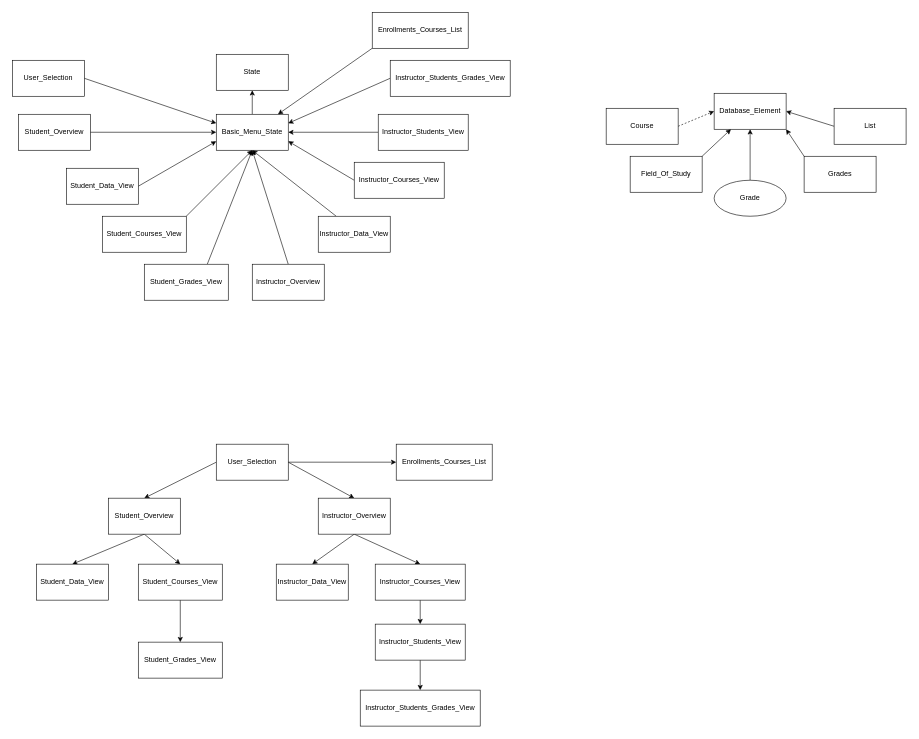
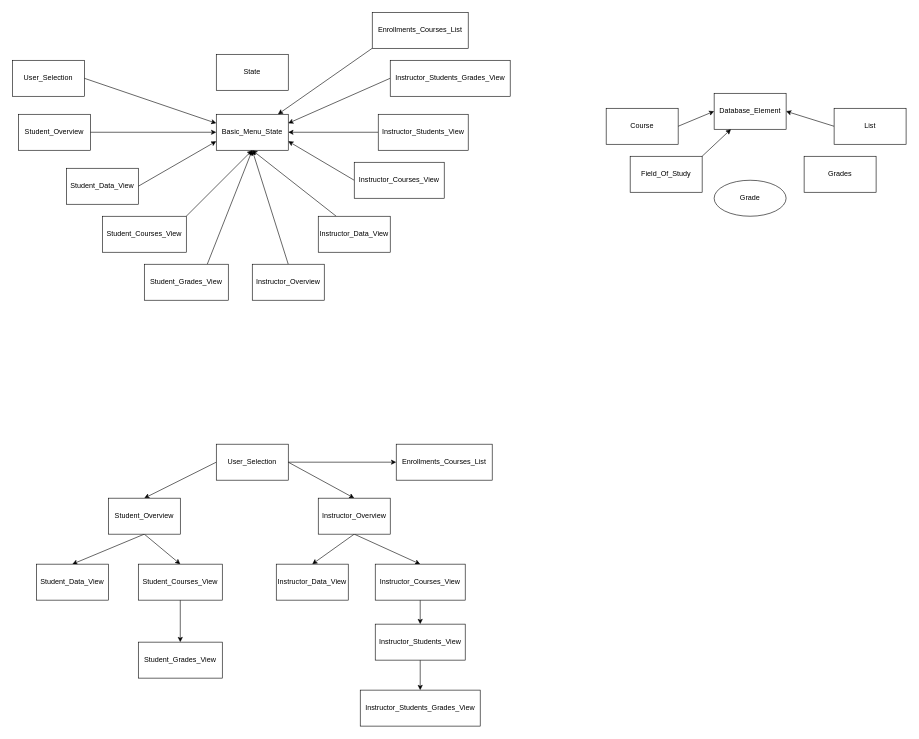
edge "Basic_Menu_State" -> "State": removed
edge "Course" -> "Database_Element": style dashed -> solid
edge "Grade" -> "Database_Element": removed
edge "Grades" -> "Database_Element": removed
